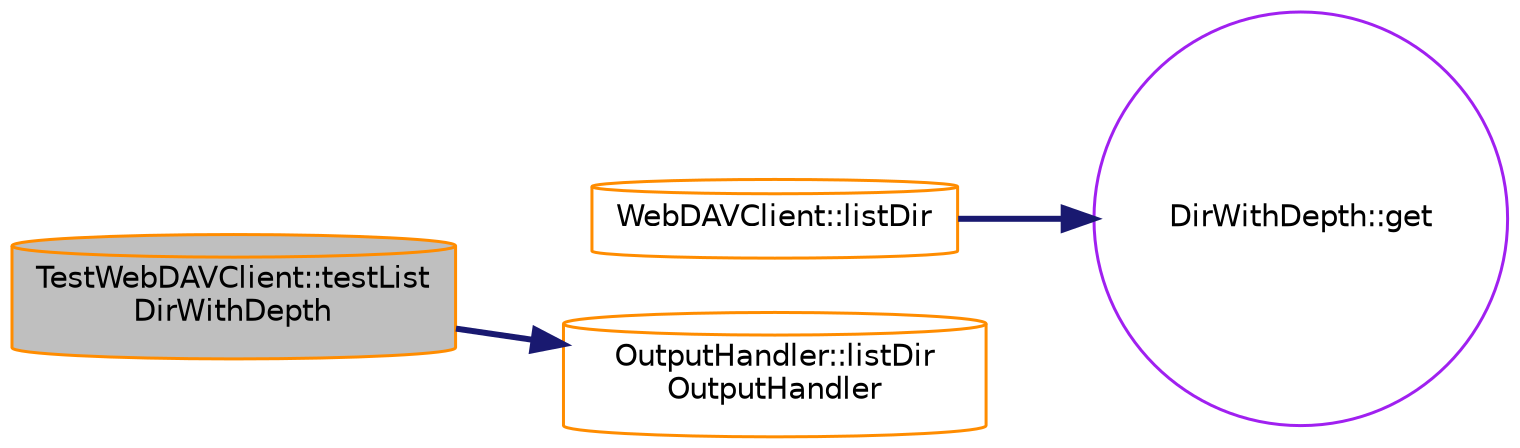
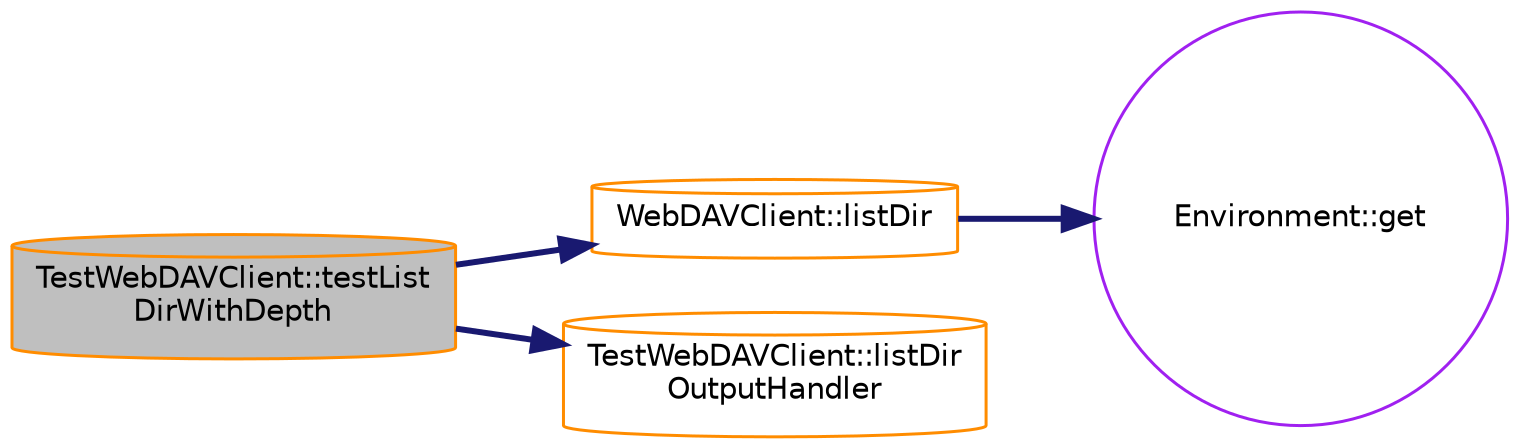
node "DirWithDepth::get": label "DirWithDepth::get" -> "Environment::get"
edge "TestWebDAVClient::testList DirWithDepth" -> "WebDAVClient::listDir": added
node "OutputHandler::listDir OutputHandler": label "OutputHandler::listDir OutputHandler" -> "TestWebDAVClient::listDir OutputHandler"
